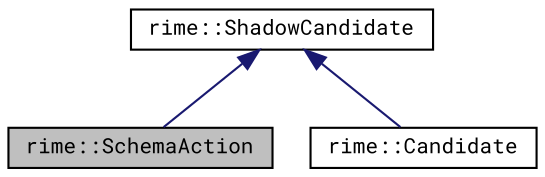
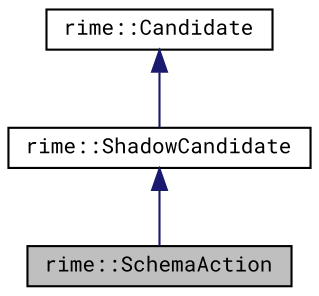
edge "rime::Candidate" -> "rime::ShadowCandidate": reversed
